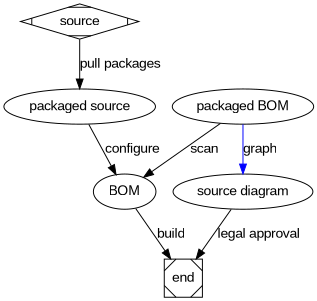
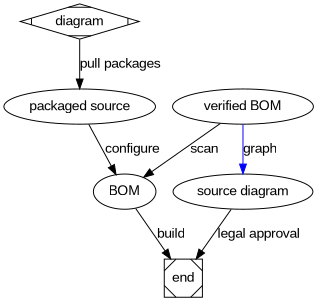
node "source": label "source" -> "diagram"
node "packaged BOM": label "packaged BOM" -> "verified BOM"
